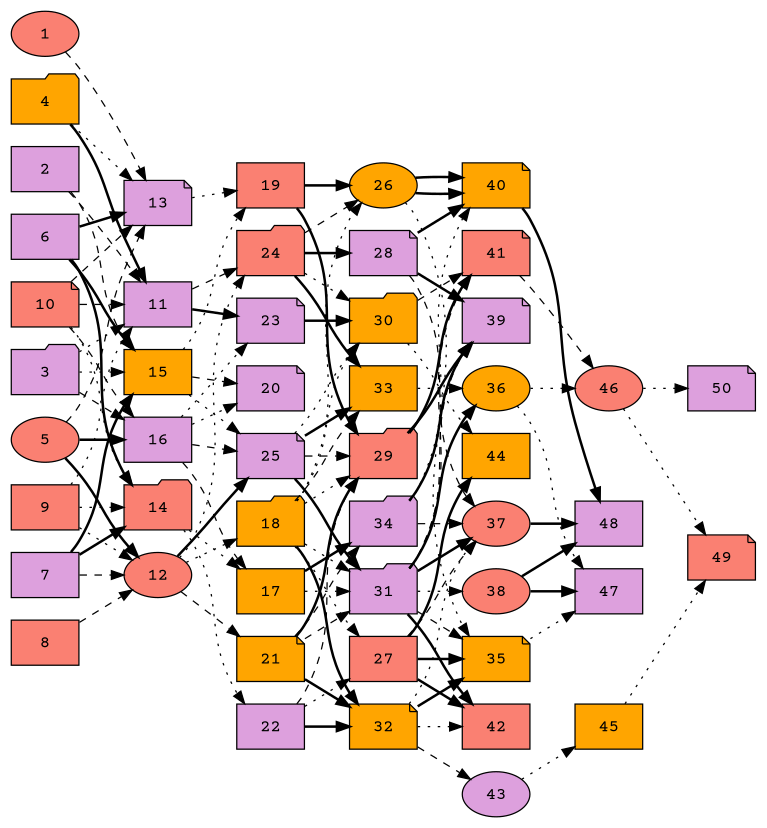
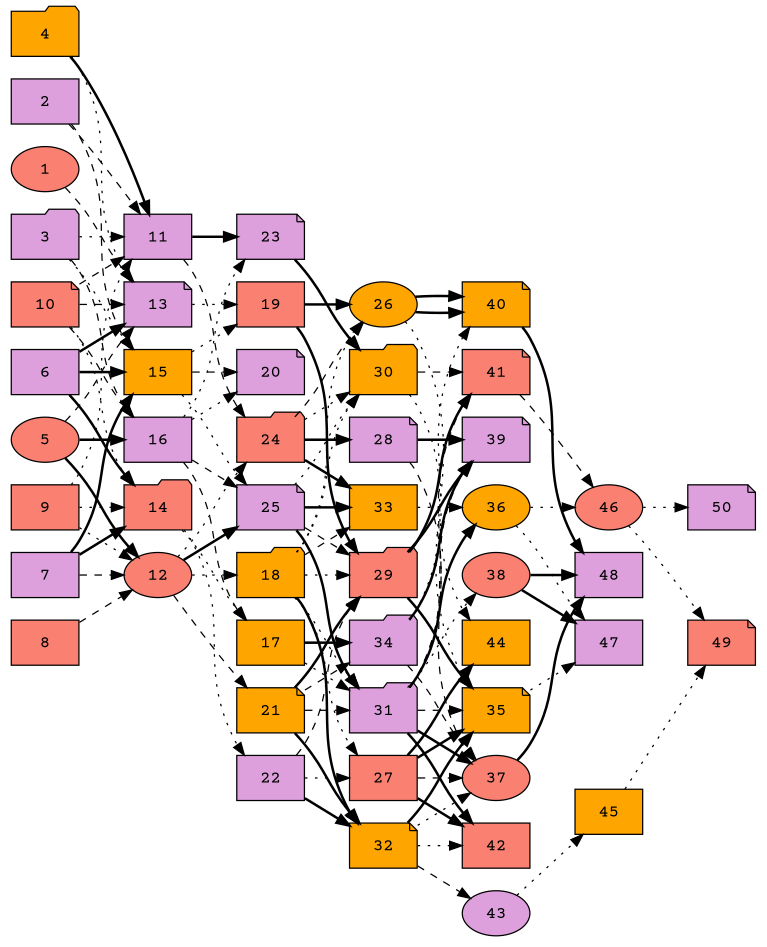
edge "28" -> "40": removed
edge "29" -> "35": added
